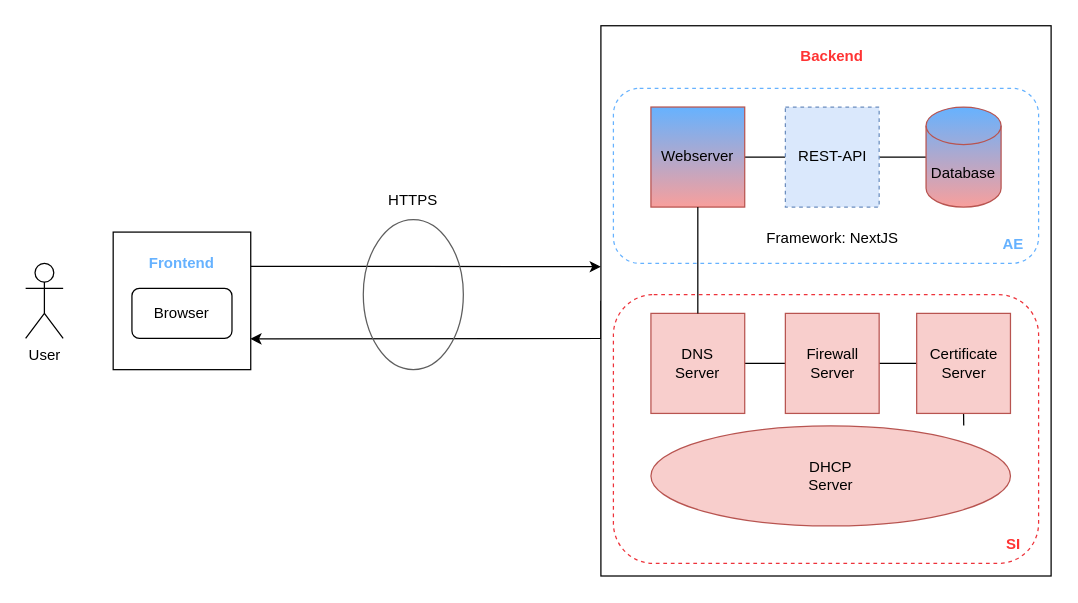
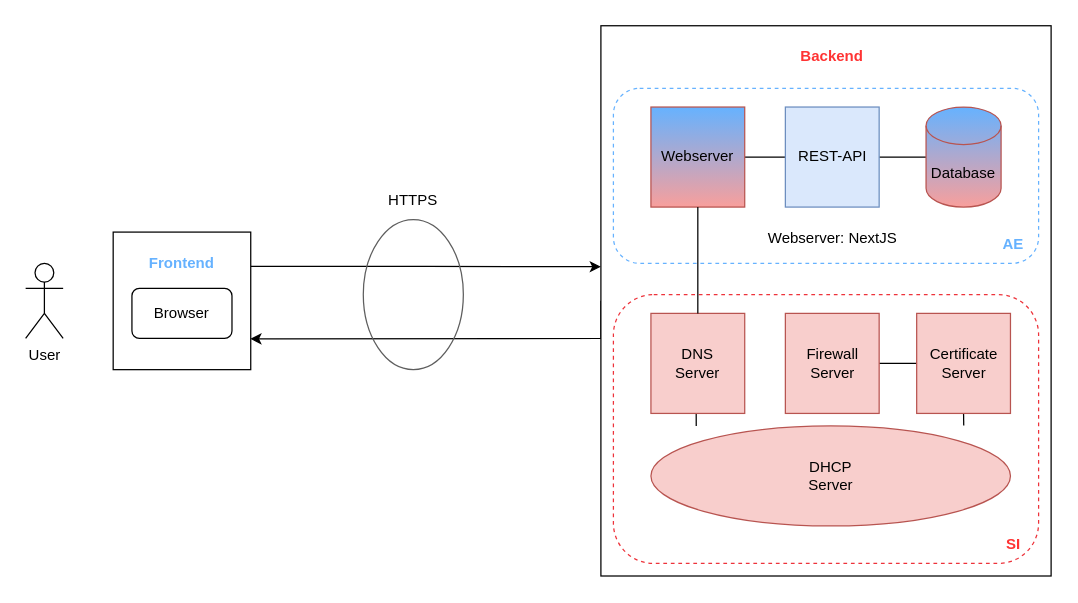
node "REST-API": style dashed -> solid
node "Framework: NextJS": label "Framework: NextJS" -> "Webserver: NextJS"
edge "DNS Server" -- "Firewall Server": removed
edge "DNS Server" -- "DHCP Server": added
